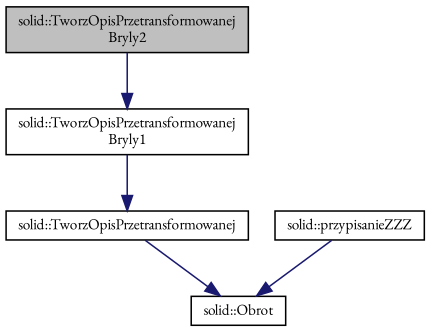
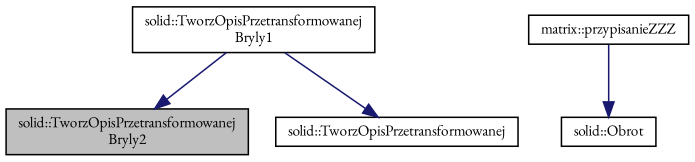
edge "solid::TworzOpisPrzetransformowanej Bryly2" -> "solid::TworzOpisPrzetransformowanej Bryly1": reversed
node "solid::przypisanieZZZ": label "solid::przypisanieZZZ" -> "matrix::przypisanieZZZ"
edge "solid::TworzOpisPrzetransformowanej" -> "solid::Obrot": removed
